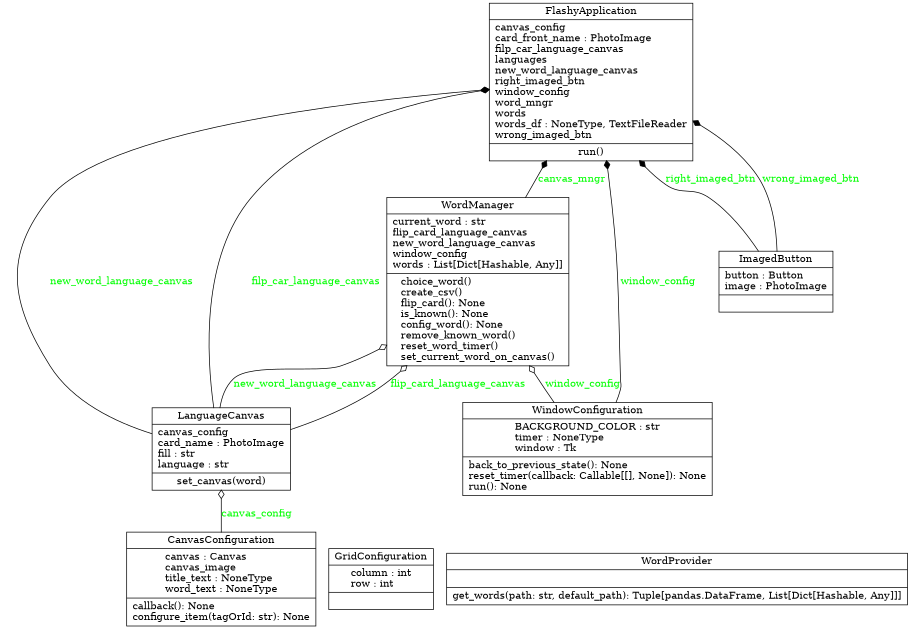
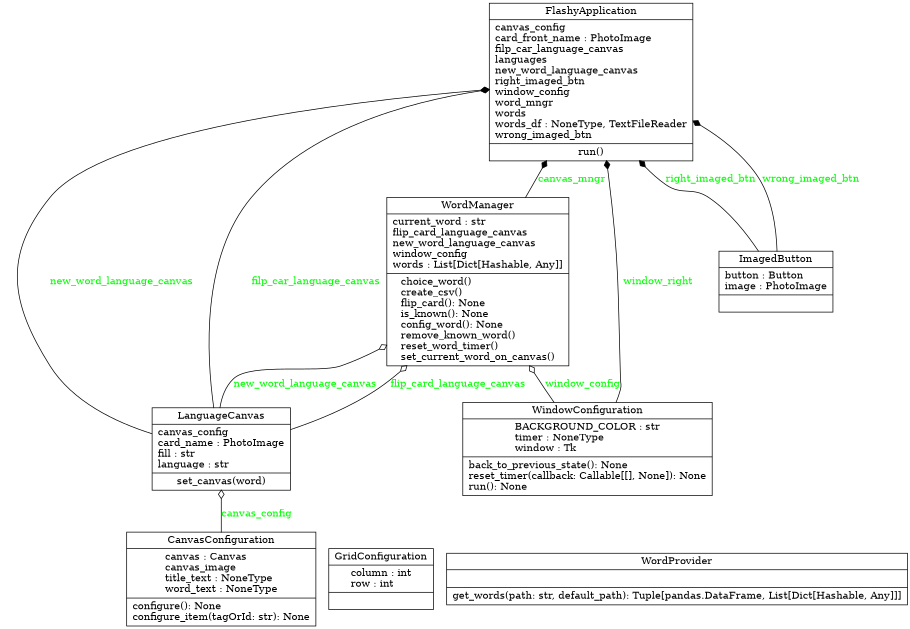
edge "WindowConfiguration" -> "FlashyApplication": label "window_config" -> "window_right"
node "CanvasConfiguration": text "callback(): None" -> "configure(): None"
